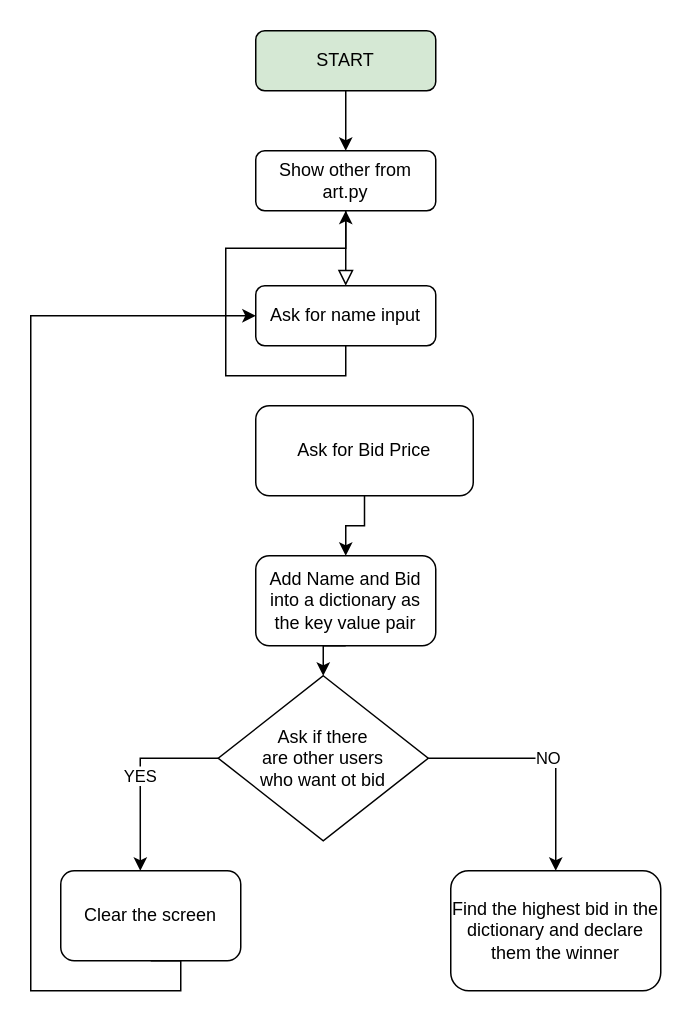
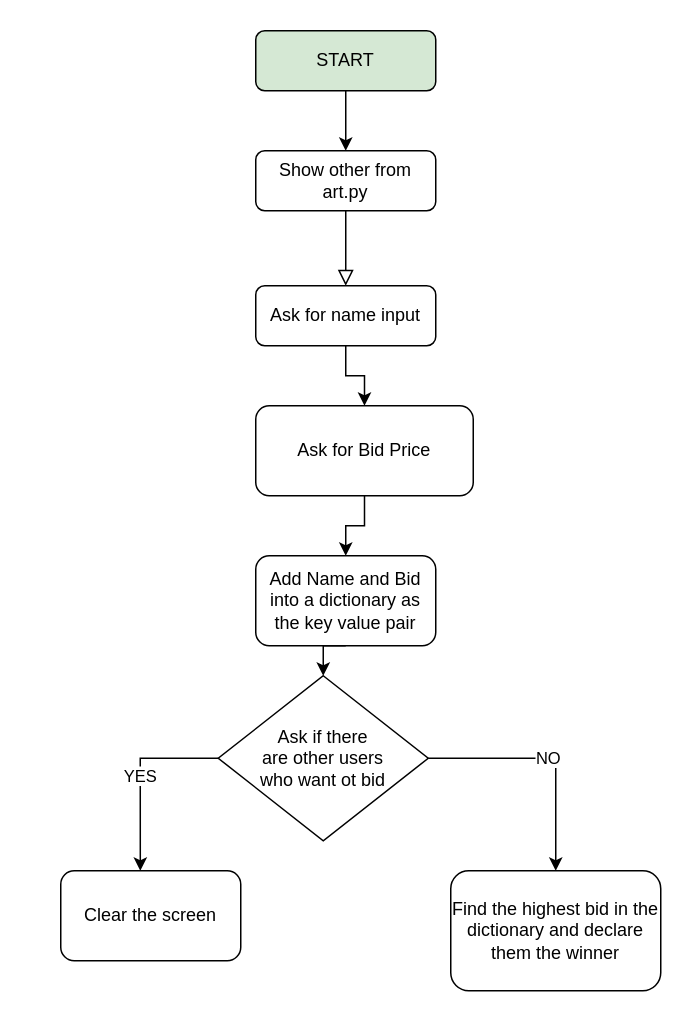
edge "Ask for name input" -> "Show other from art.py": now "Ask for name input" -> "Ask for Bid Price"
edge "Clear the screen" -> "Ask for name input": removed
